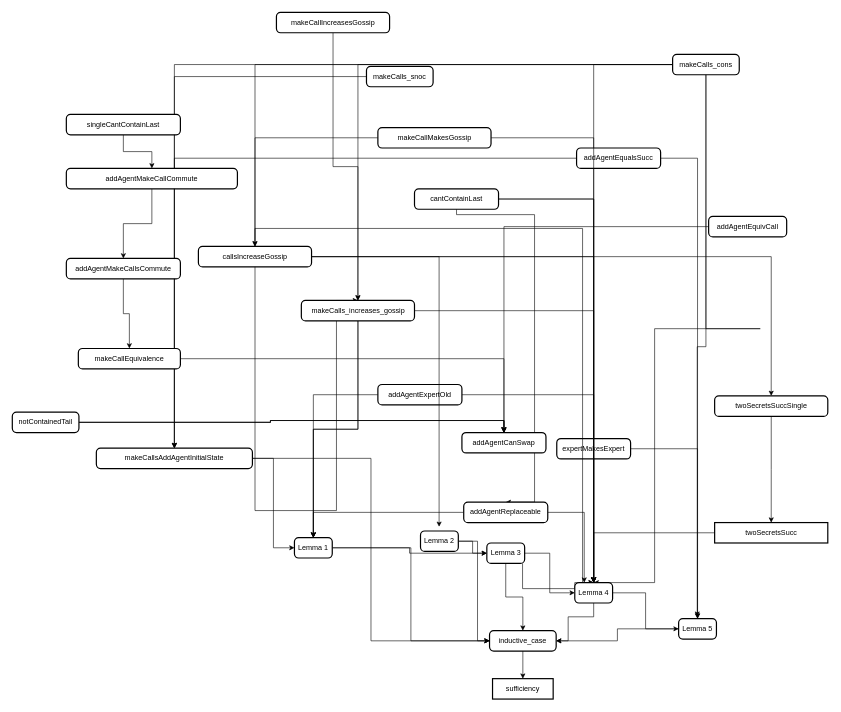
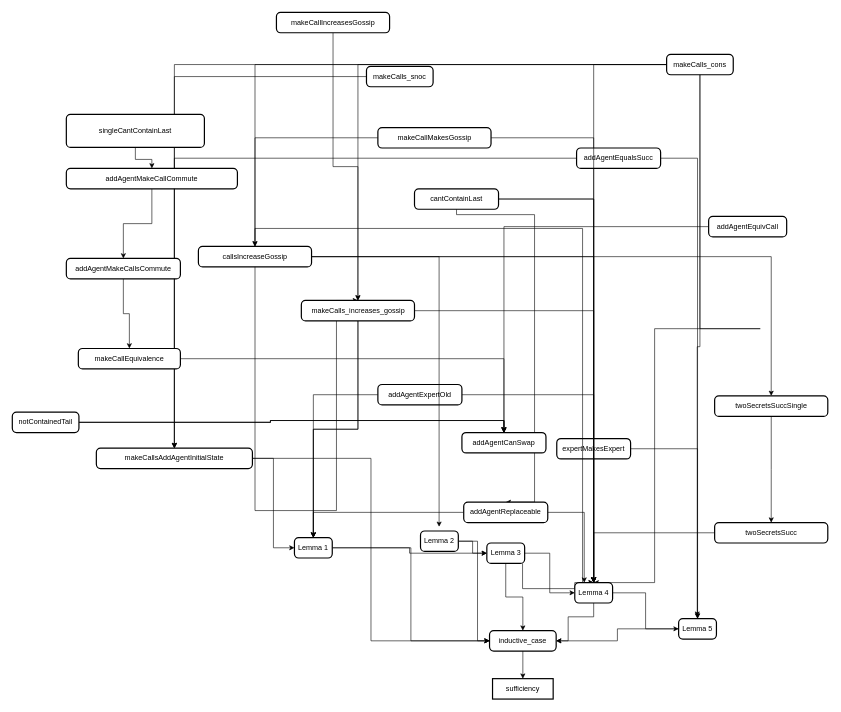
node "makeCalls_cons": moved (706, 65) -> (700, 65)
node "singleCantContainLast": size 114x20 -> 138x33
node "twoSecretsSucc": shape rectangle -> rounded rectangle
